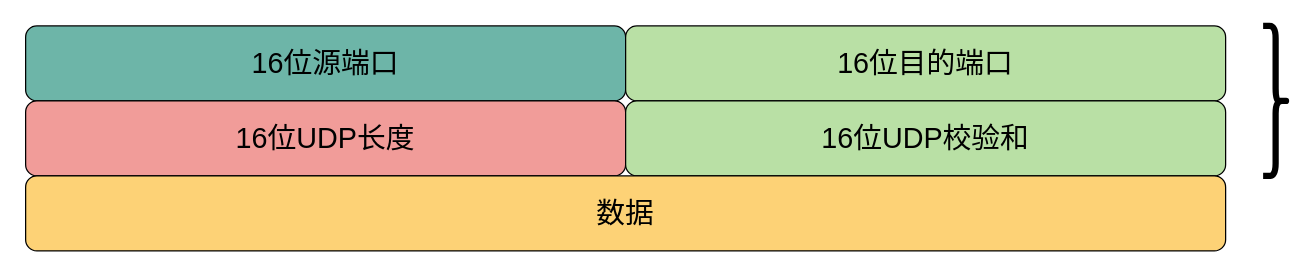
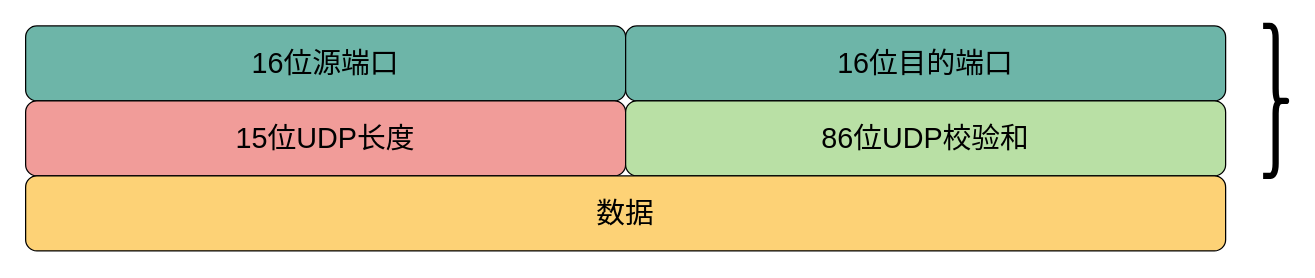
node "16位目的端口": fillcolor #b9e0a5 -> #6db5a8
node "16位UDP长度": label "16位UDP长度" -> "15位UDP长度"
node "16位UDP校验和": label "16位UDP校验和" -> "86位UDP校验和"
